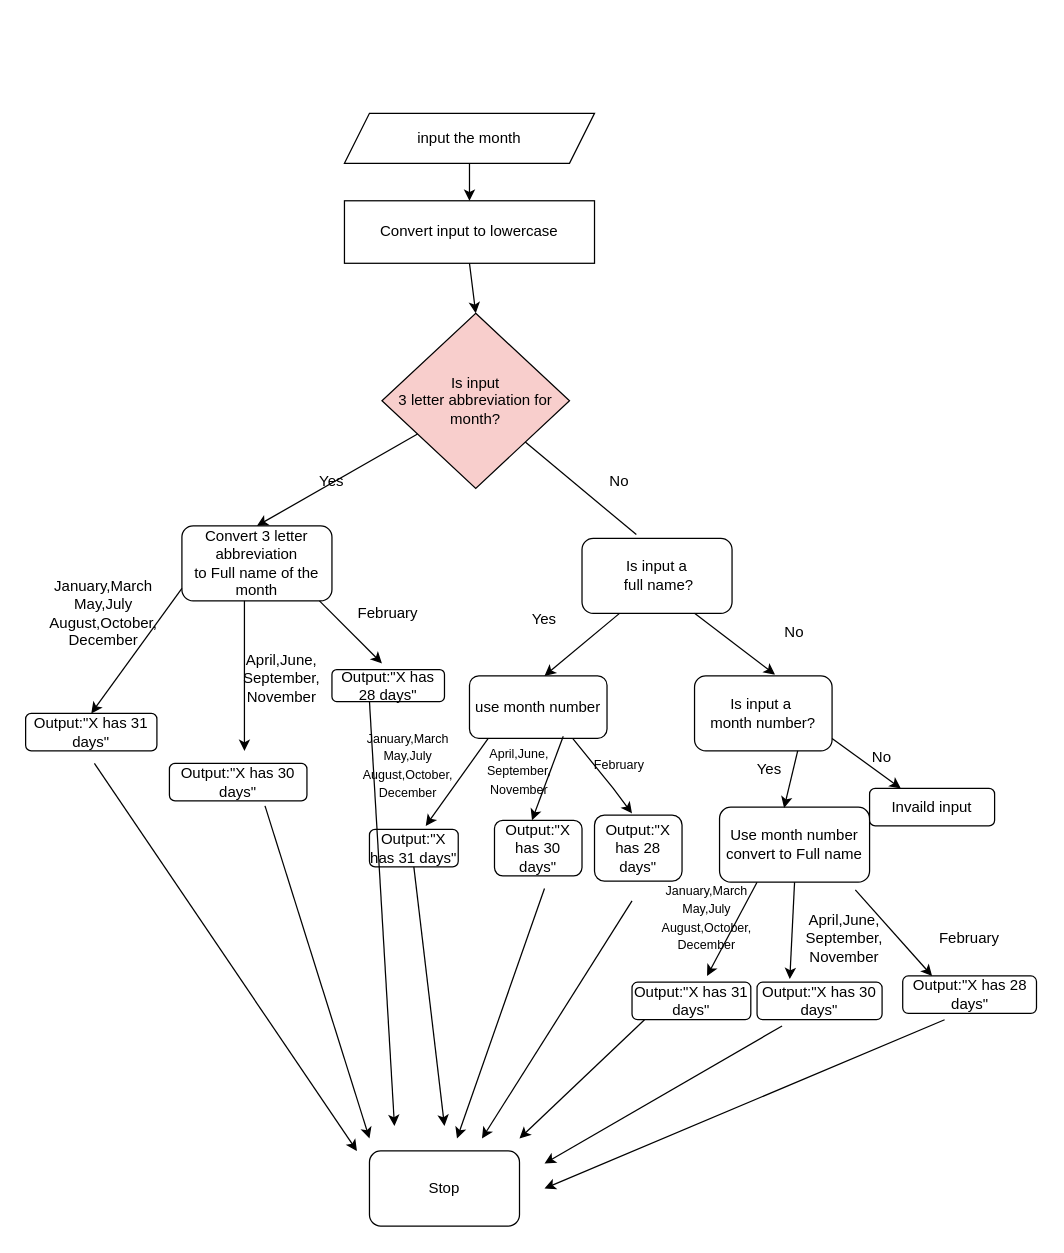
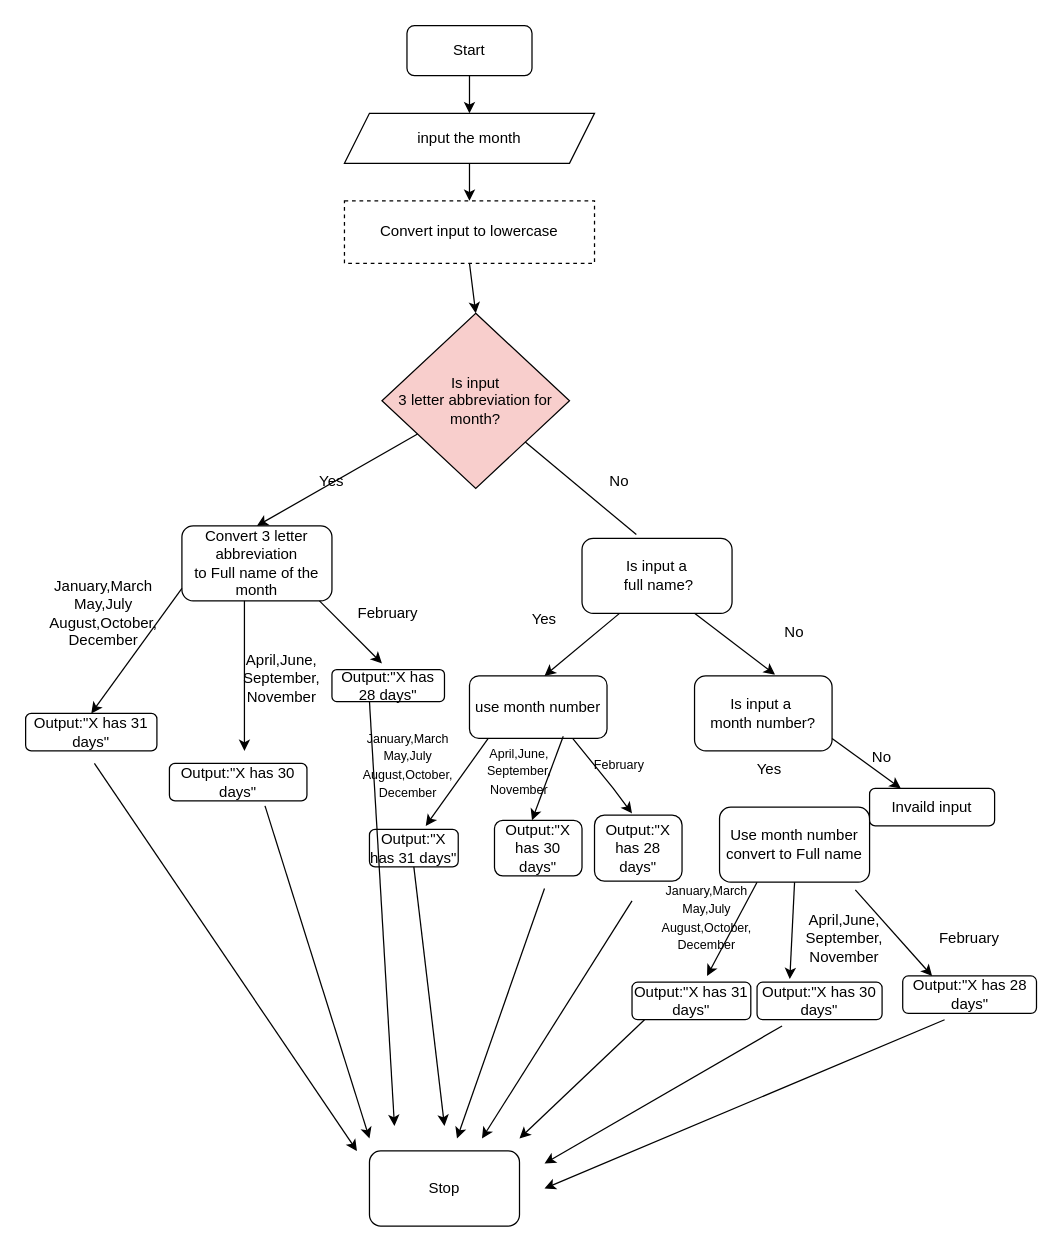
node "Start": added
edge "Start" -> "input the month": added
node "Convert input to lowercase": style solid -> dashed
edge "Is input a month number?" -> "Use month number convert to Full name": removed
